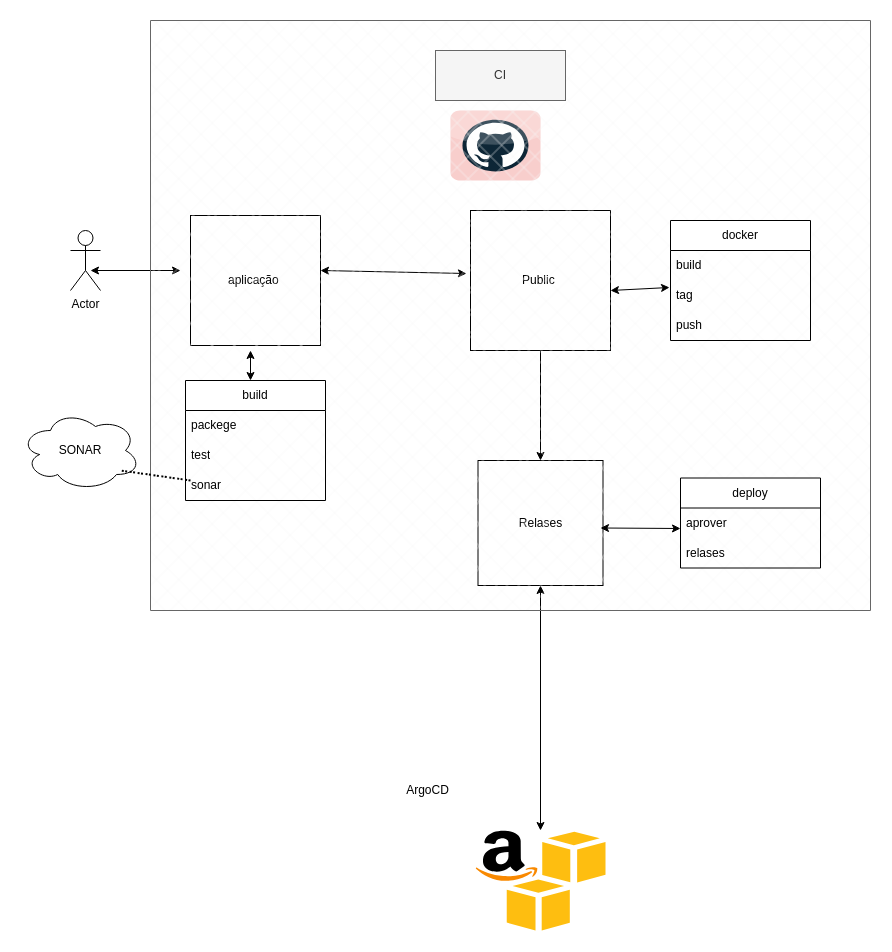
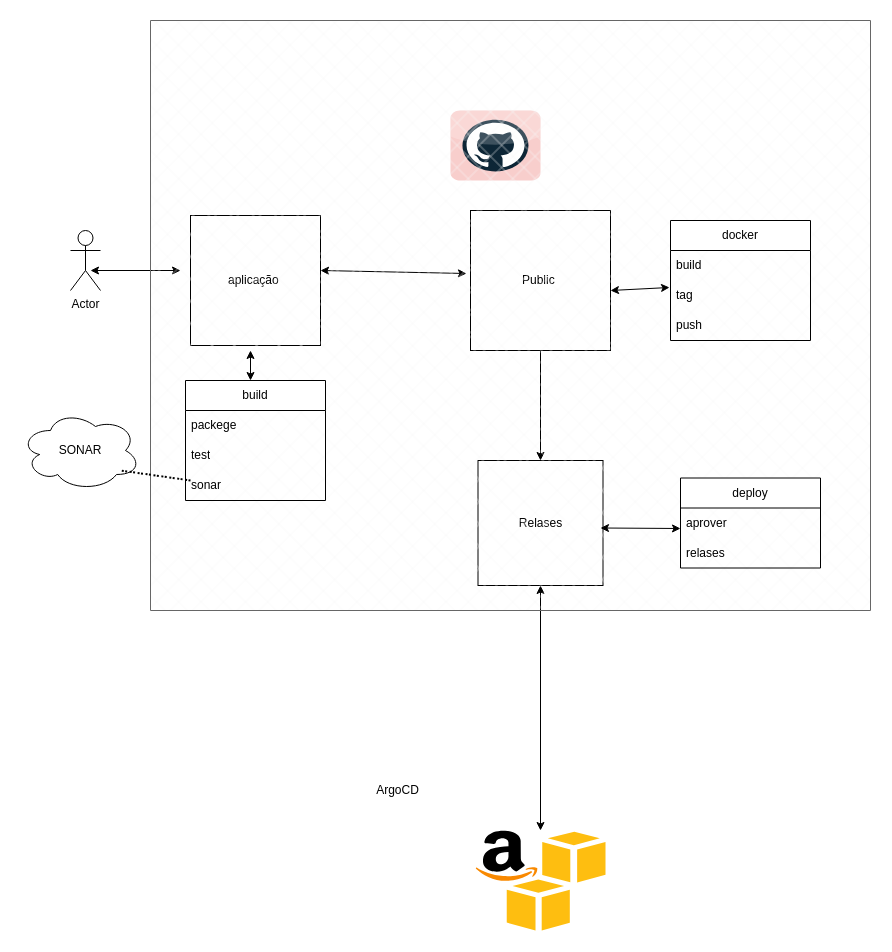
node "CI": removed
node "ArgoCD": moved (428, 791) -> (398, 791)
